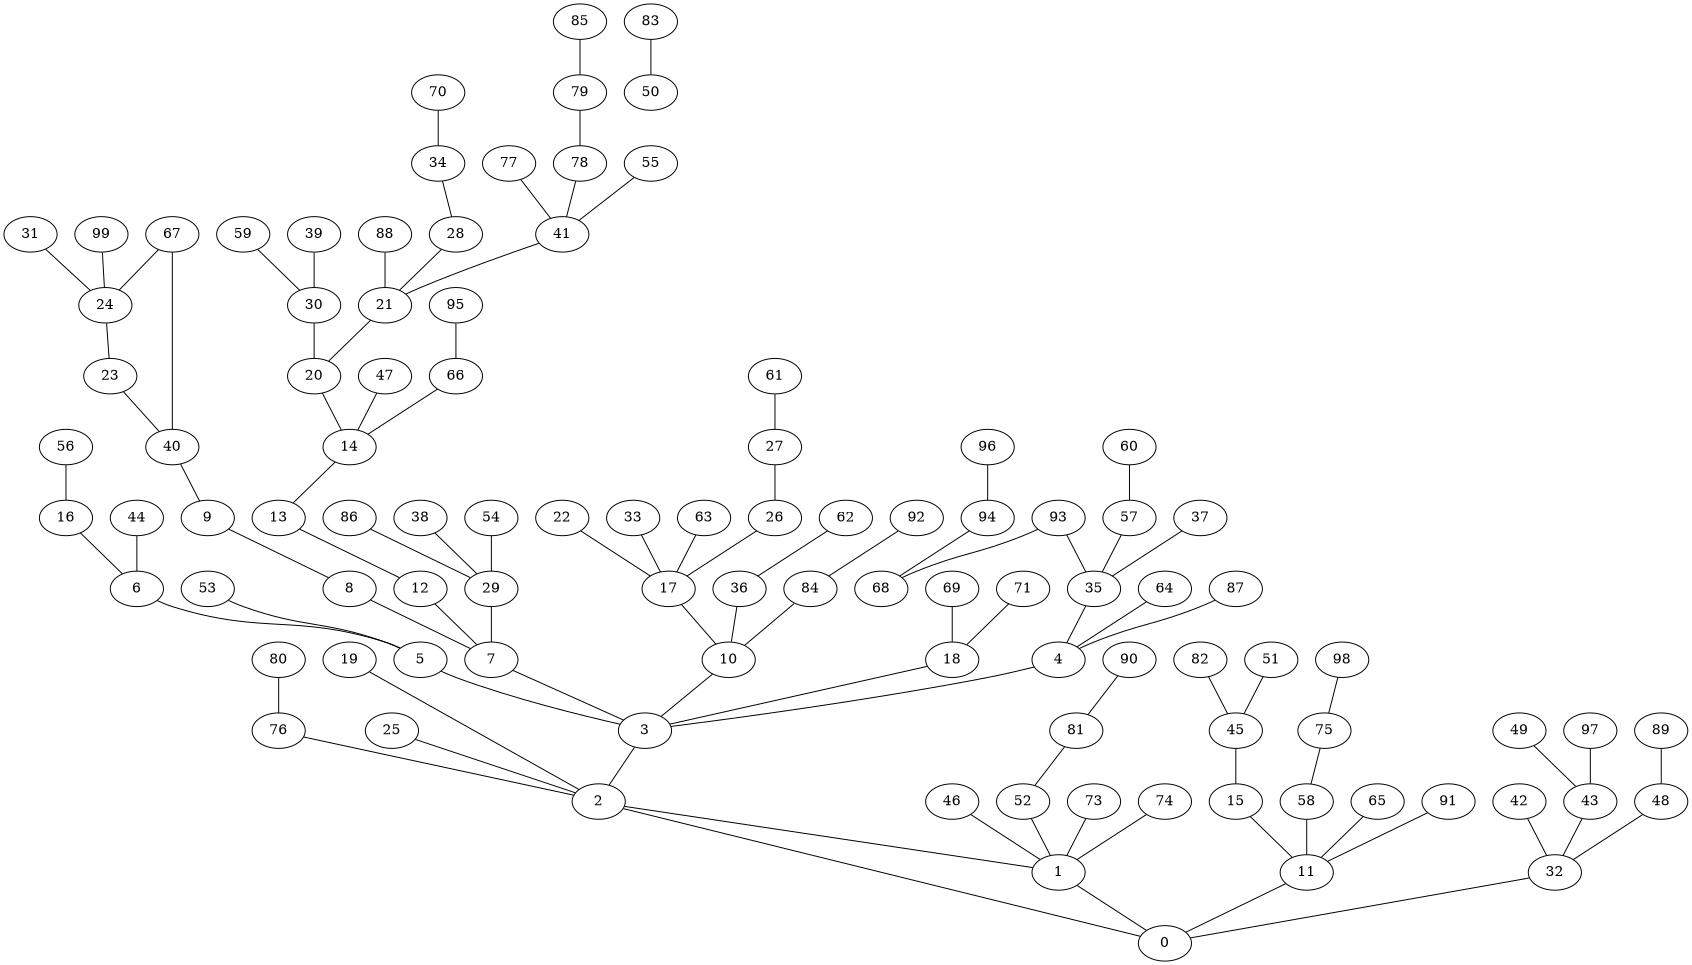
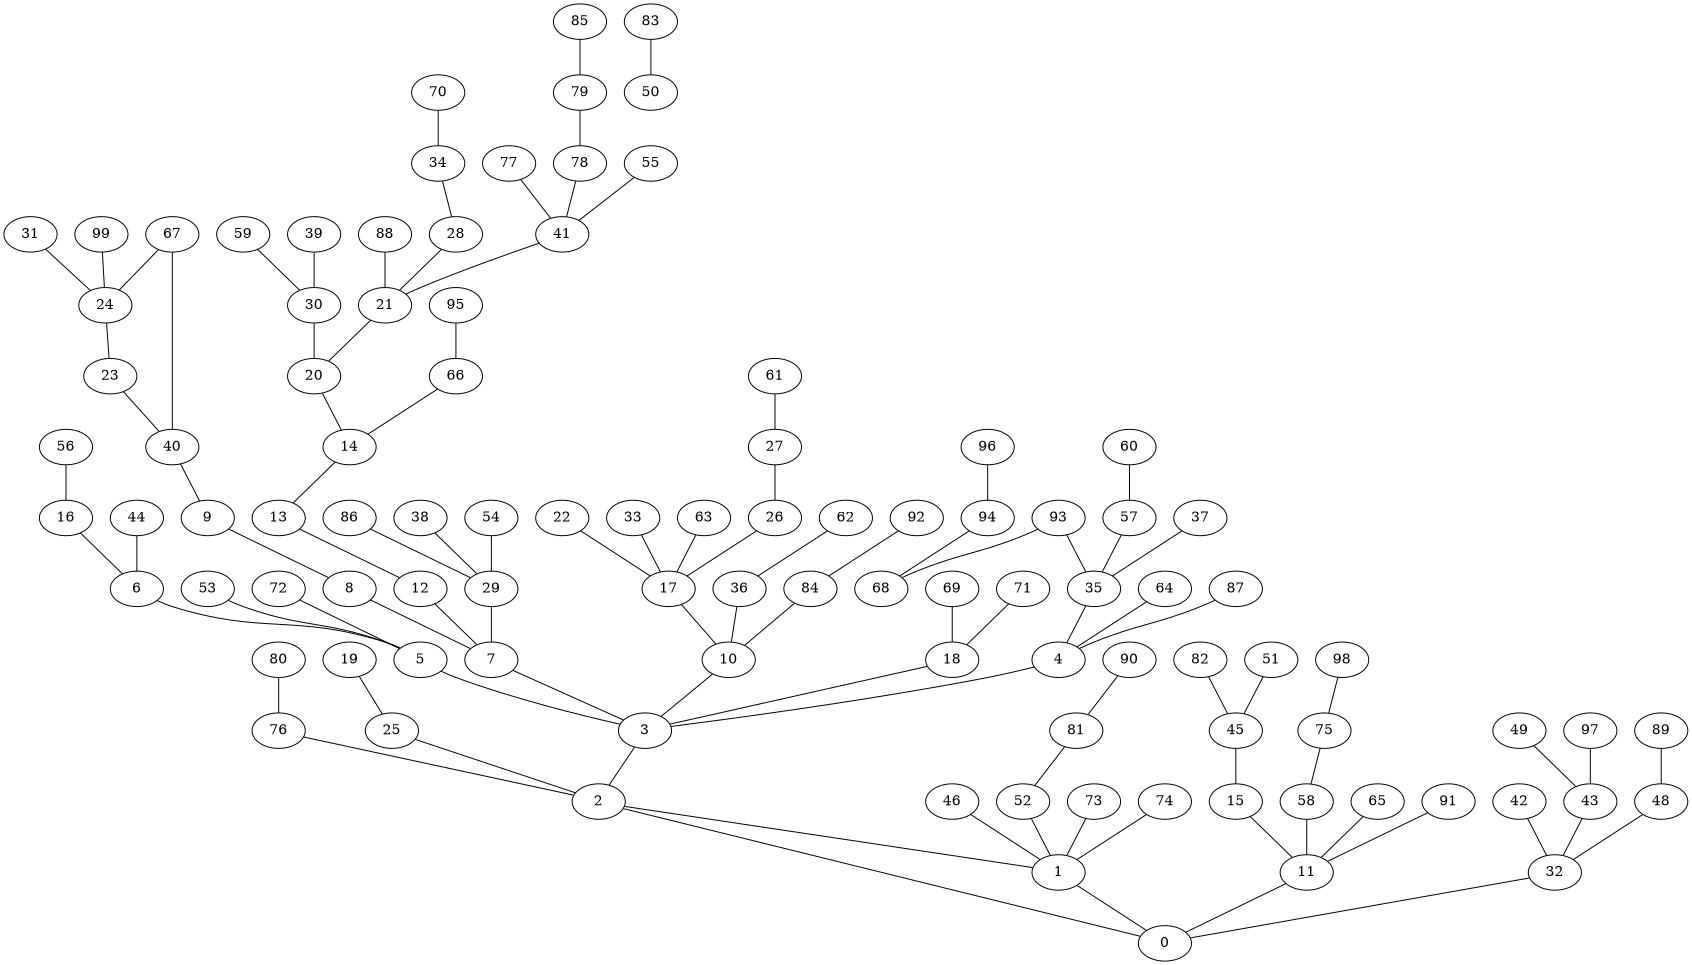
node "47": removed
node "72": added
edge "19" -- "2": now "19" -- "25"
